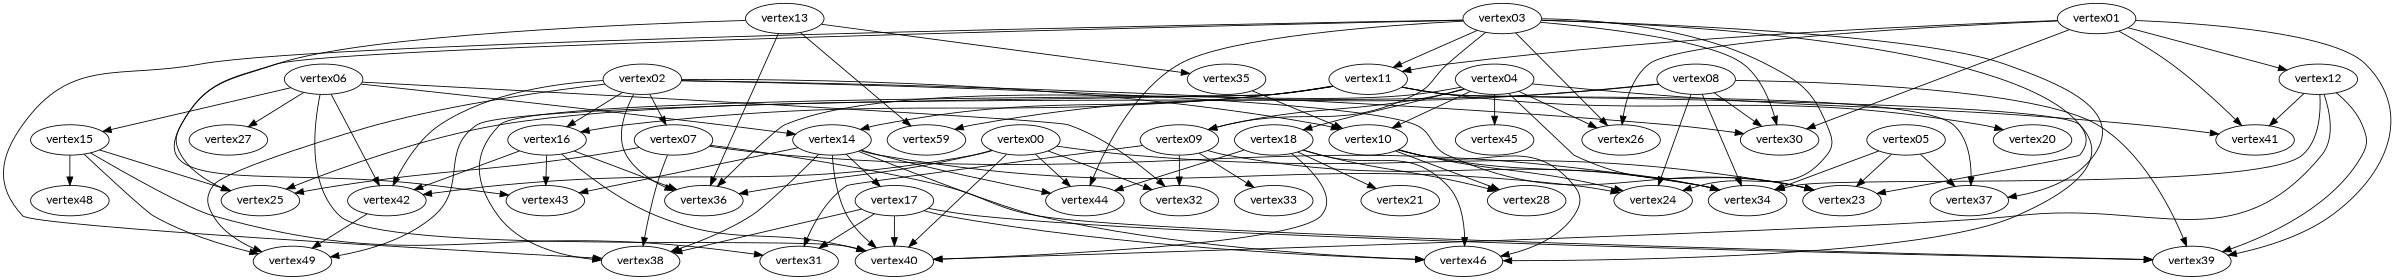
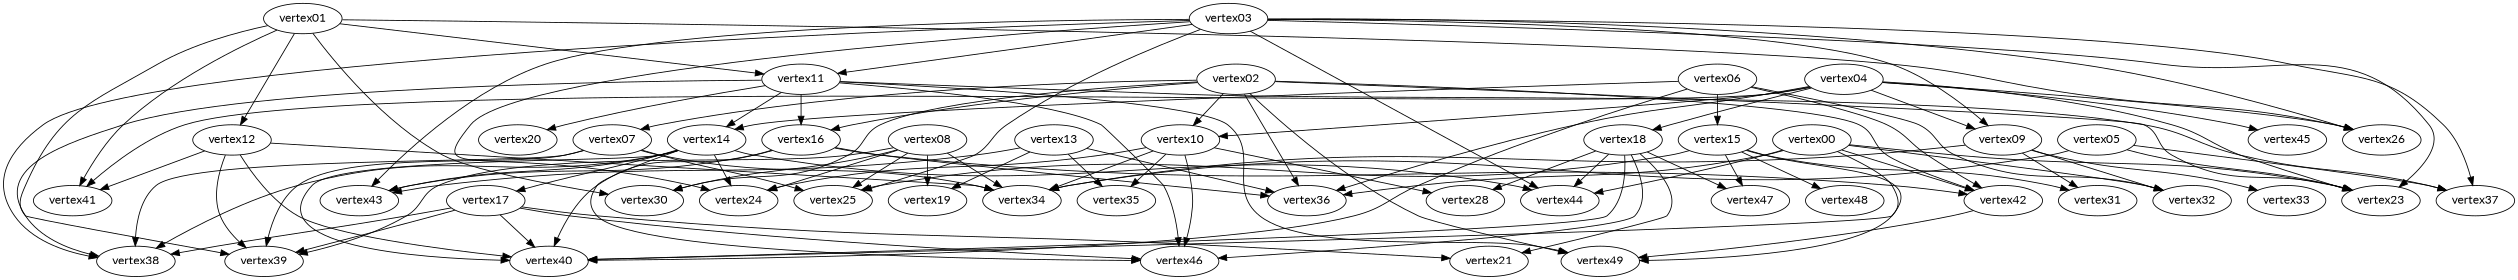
edge "vertex03" -> "vertex30": now "vertex03" -> "vertex43"
edge "vertex35" -> "vertex10": reversed
node "vertex27": removed
node "vertex59": label "vertex59" -> "vertex19"
node "vertex47": added
edge "vertex17" -> "vertex31": now "vertex17" -> "vertex21"
